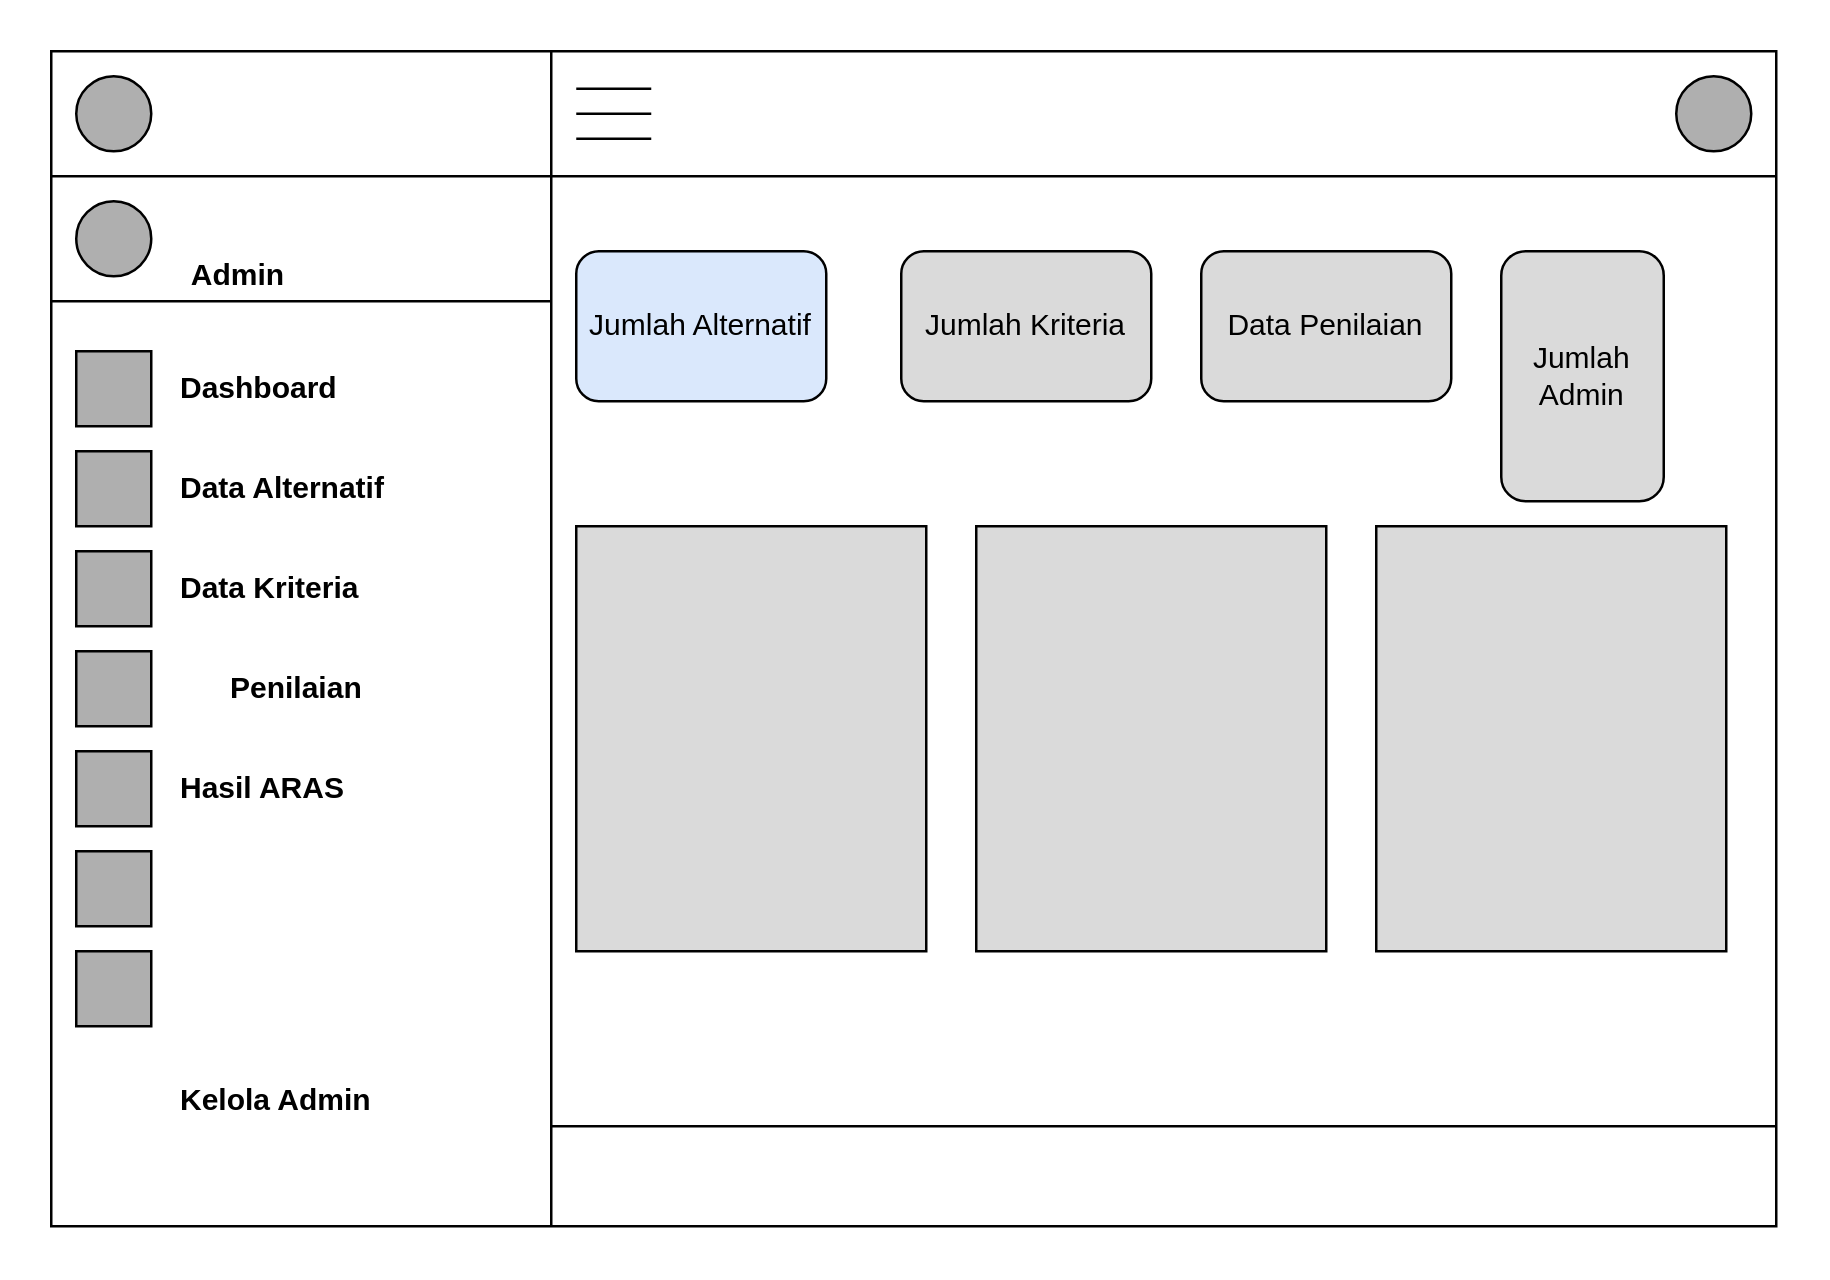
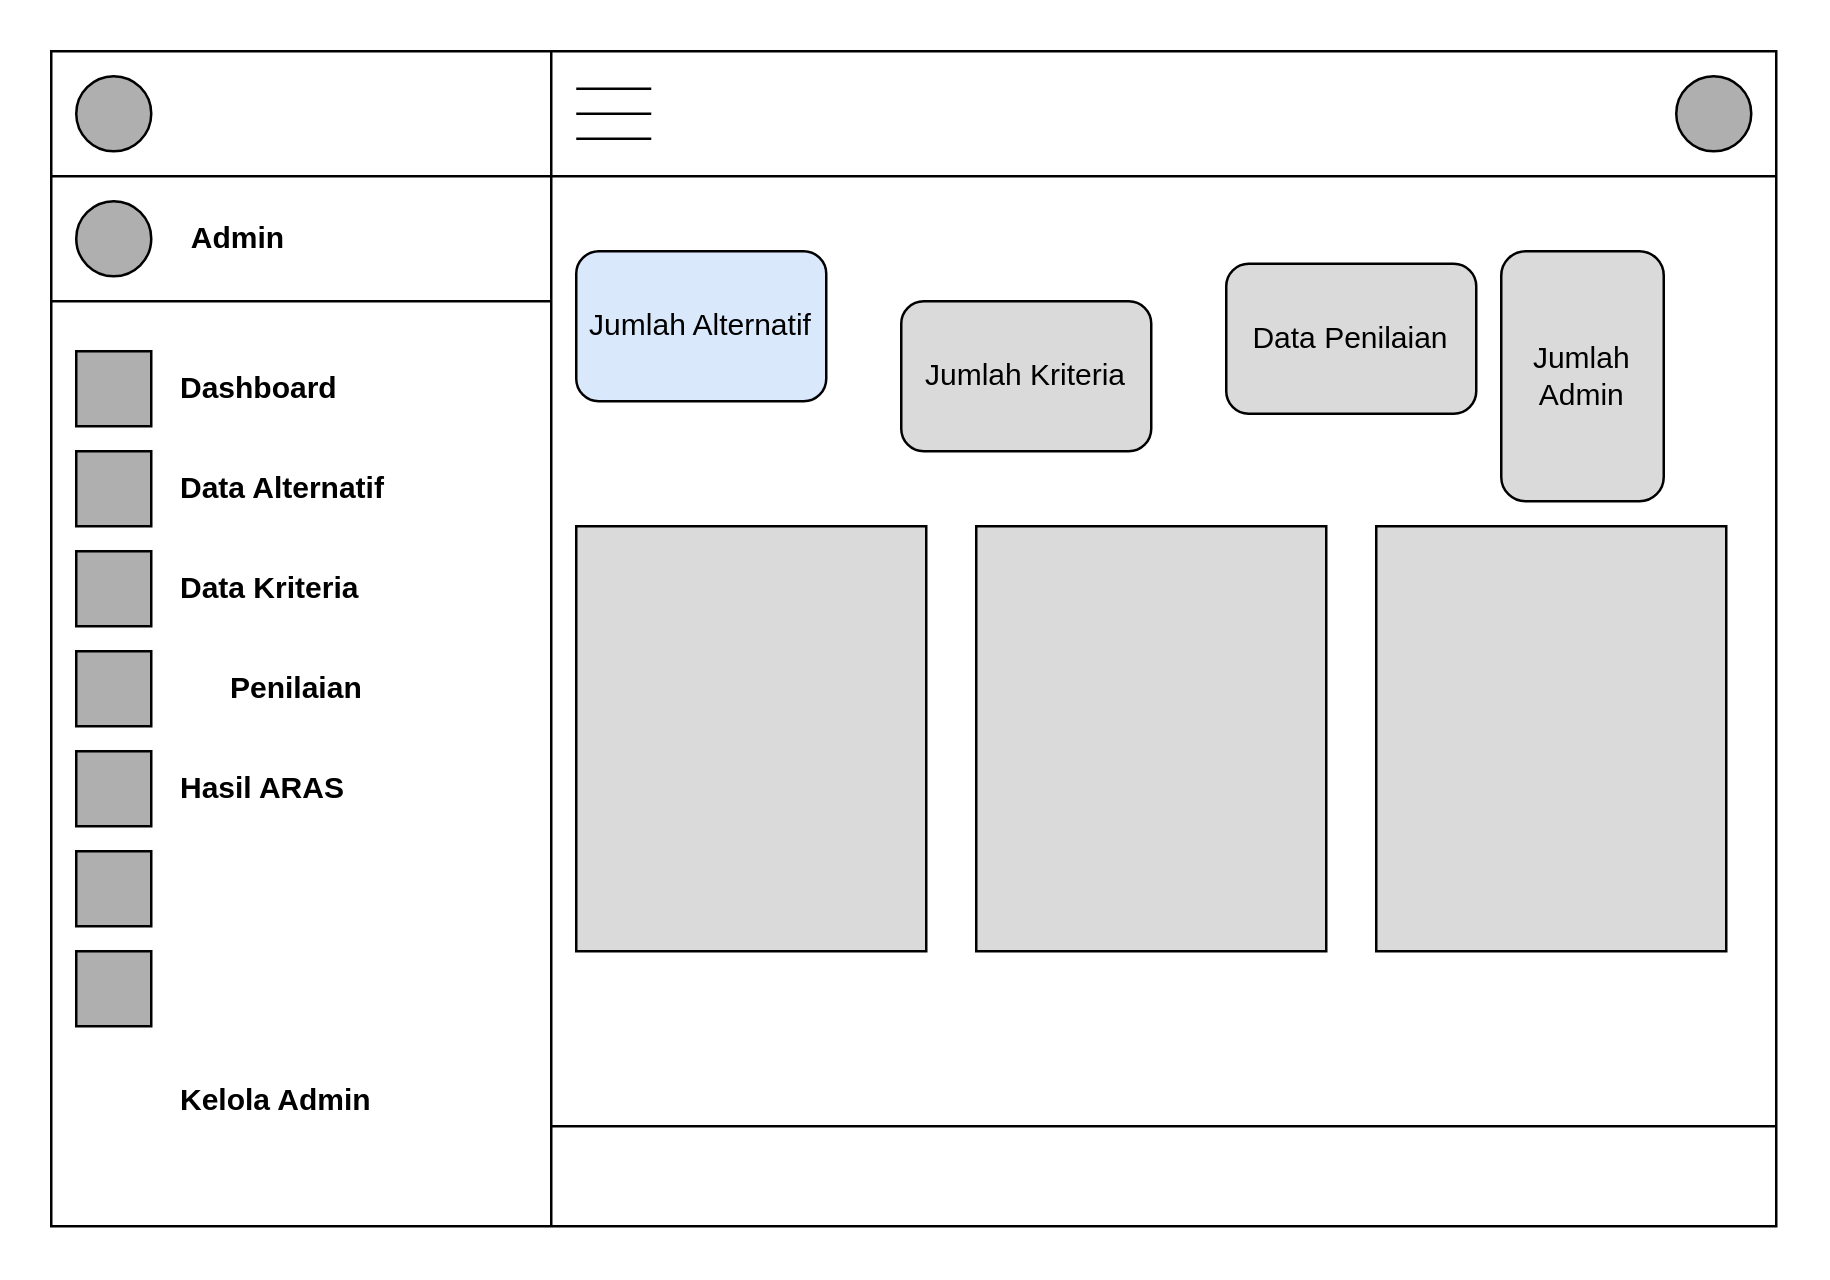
node "Admin": moved (239, 276) -> (239, 239)
node "Jumlah Kriteria": moved (1026, 326) -> (1026, 376)
node "Data Penilaian": moved (1326, 326) -> (1351, 339)
